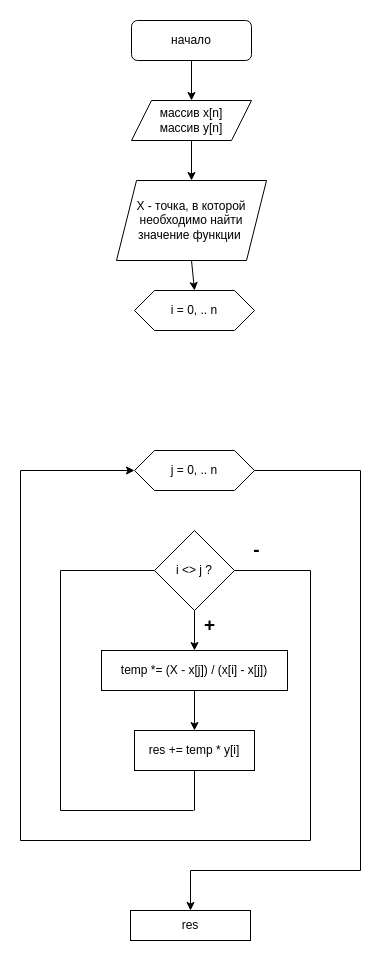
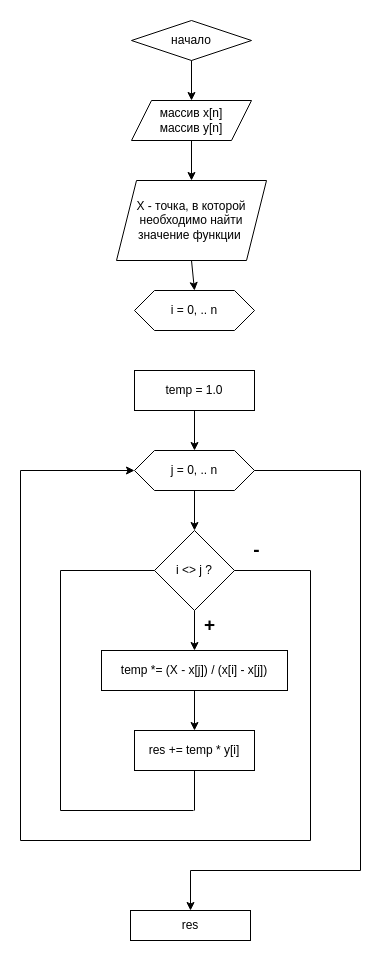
node "начало": shape rounded rectangle -> diamond
node "temp = 1.0": added
edge "temp = 1.0" -> "j = 0, .. n": added
edge "j = 0, .. n" -> "i <> j ?": added
